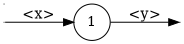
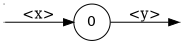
node "1": label "1" -> "0"
